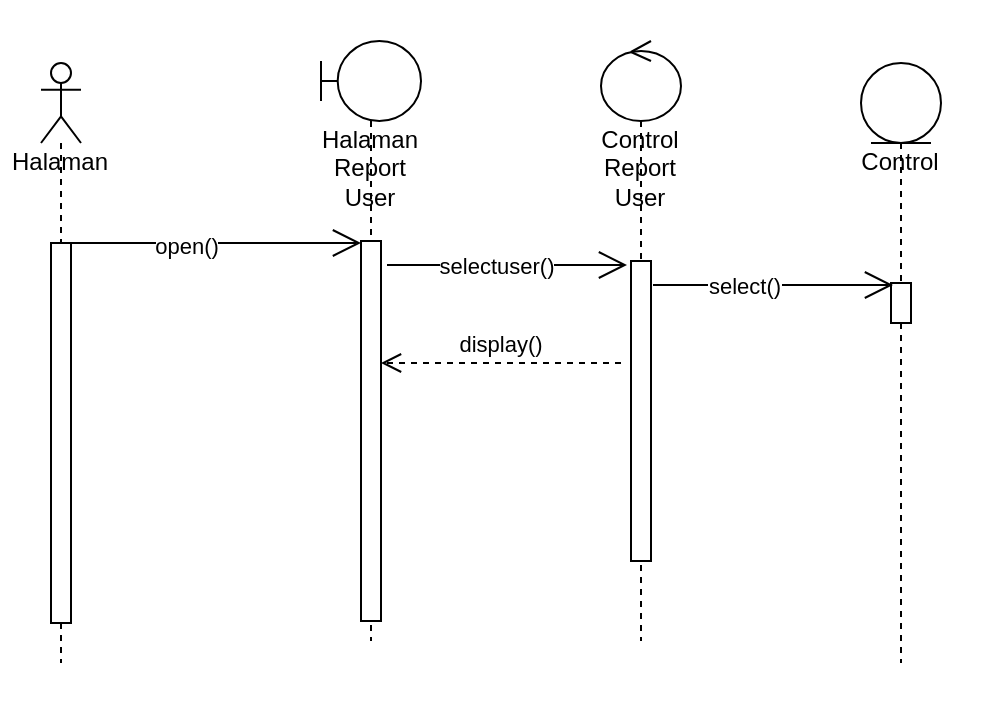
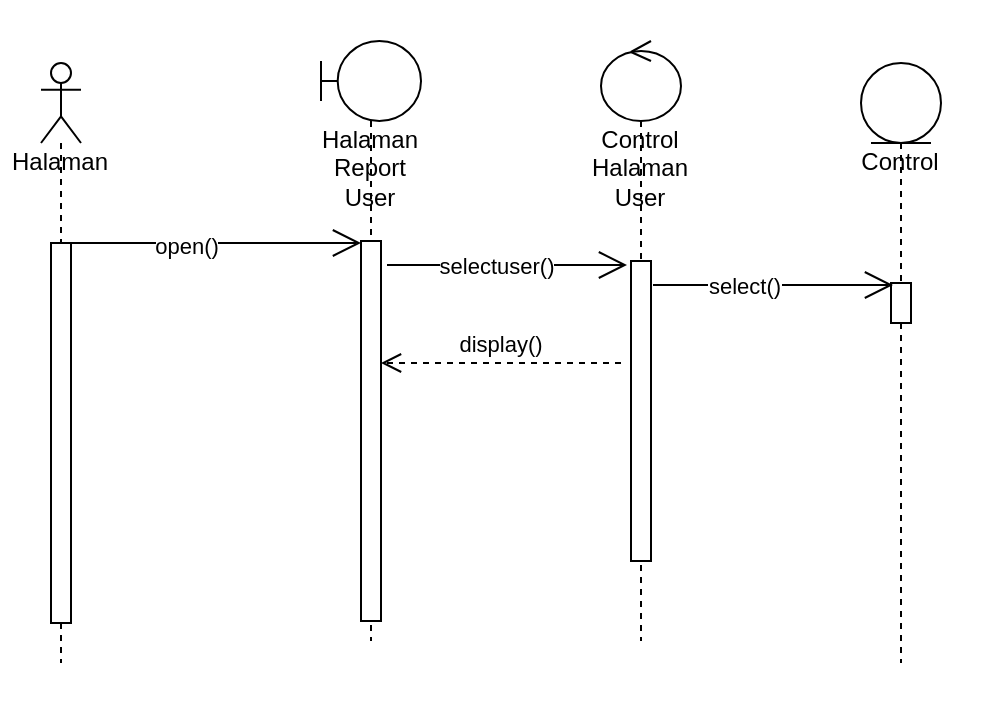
node "Control Report User": label "Control Report User" -> "Control Halaman User"
